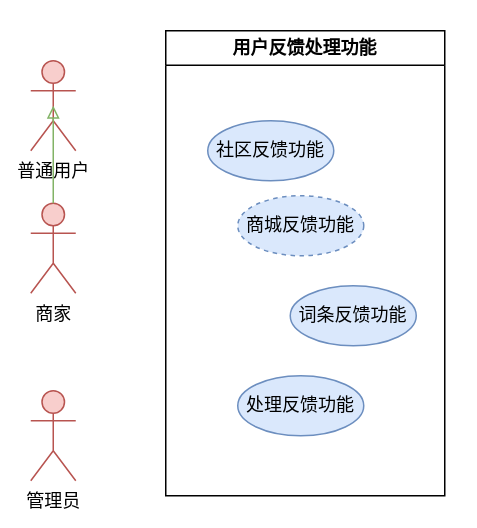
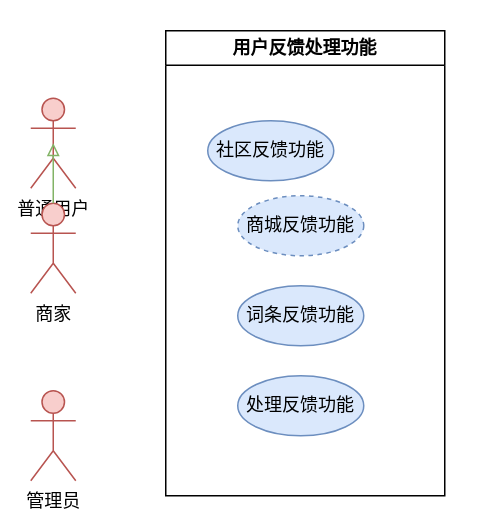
node "普通用户": moved (53, 106) -> (53, 143)
node "词条反馈功能": moved (353, 316) -> (301, 316)
